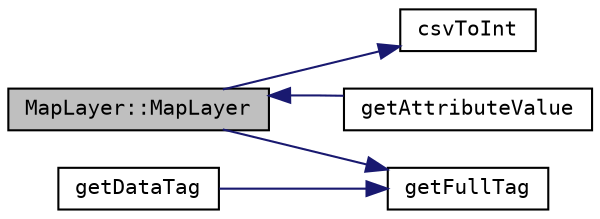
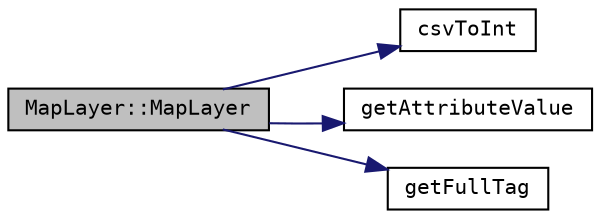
edge "getAttributeValue" -> "MapLayer::MapLayer": reversed
node "getDataTag": removed
